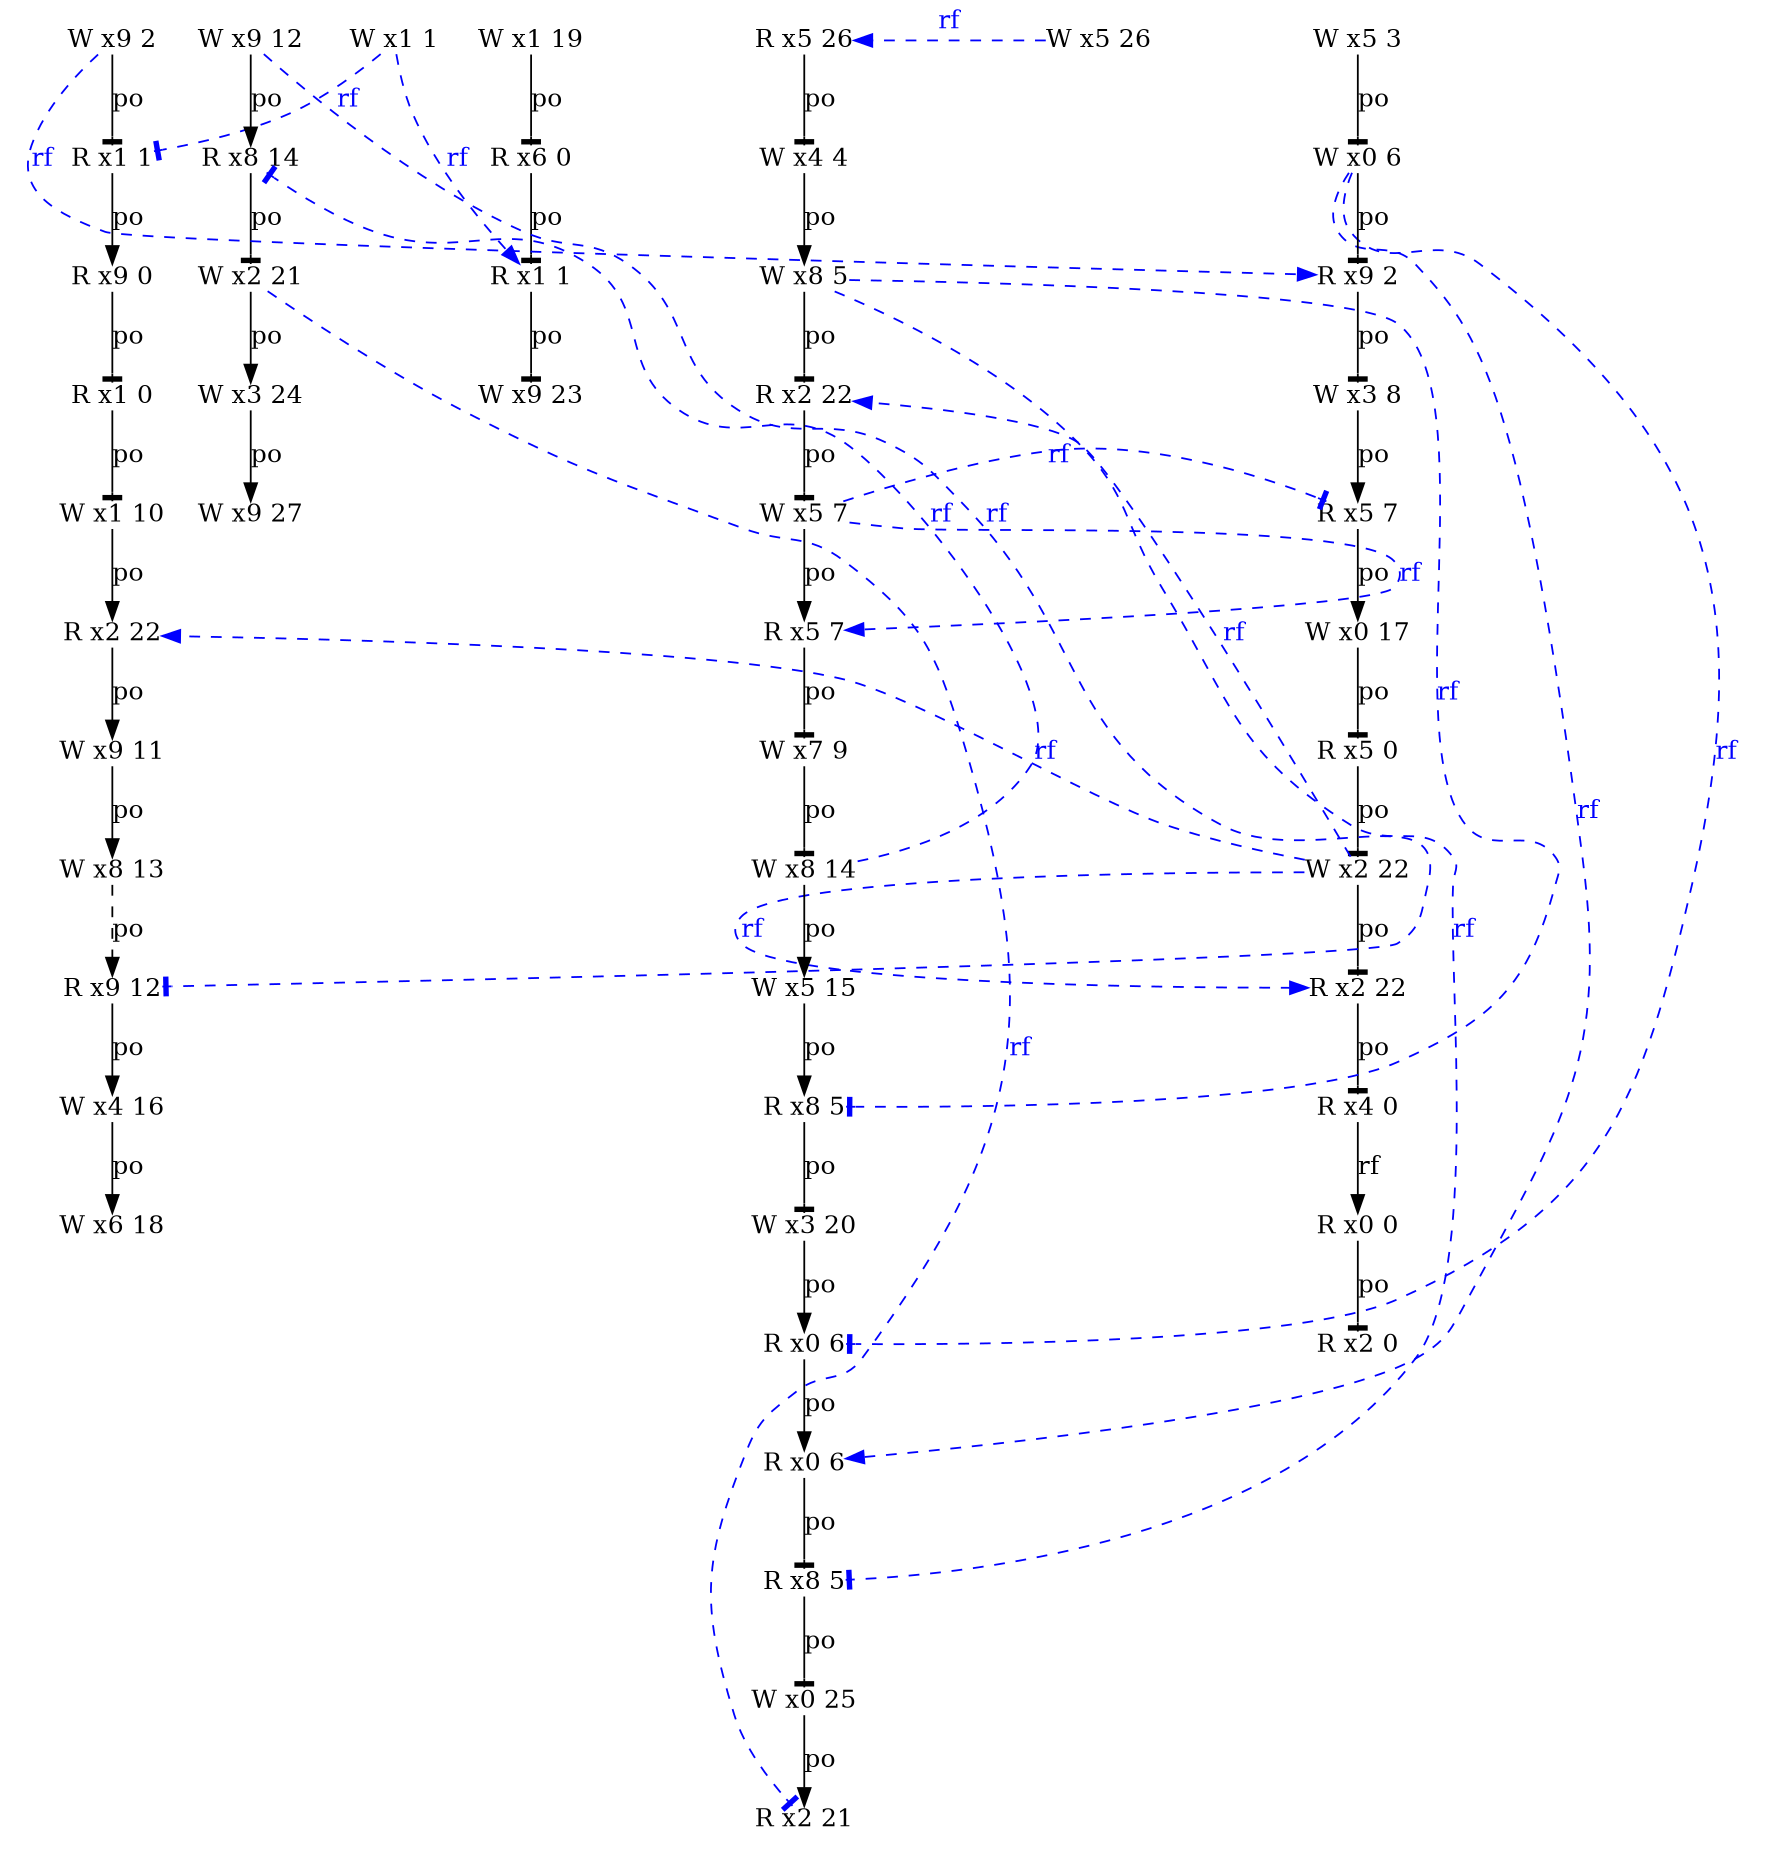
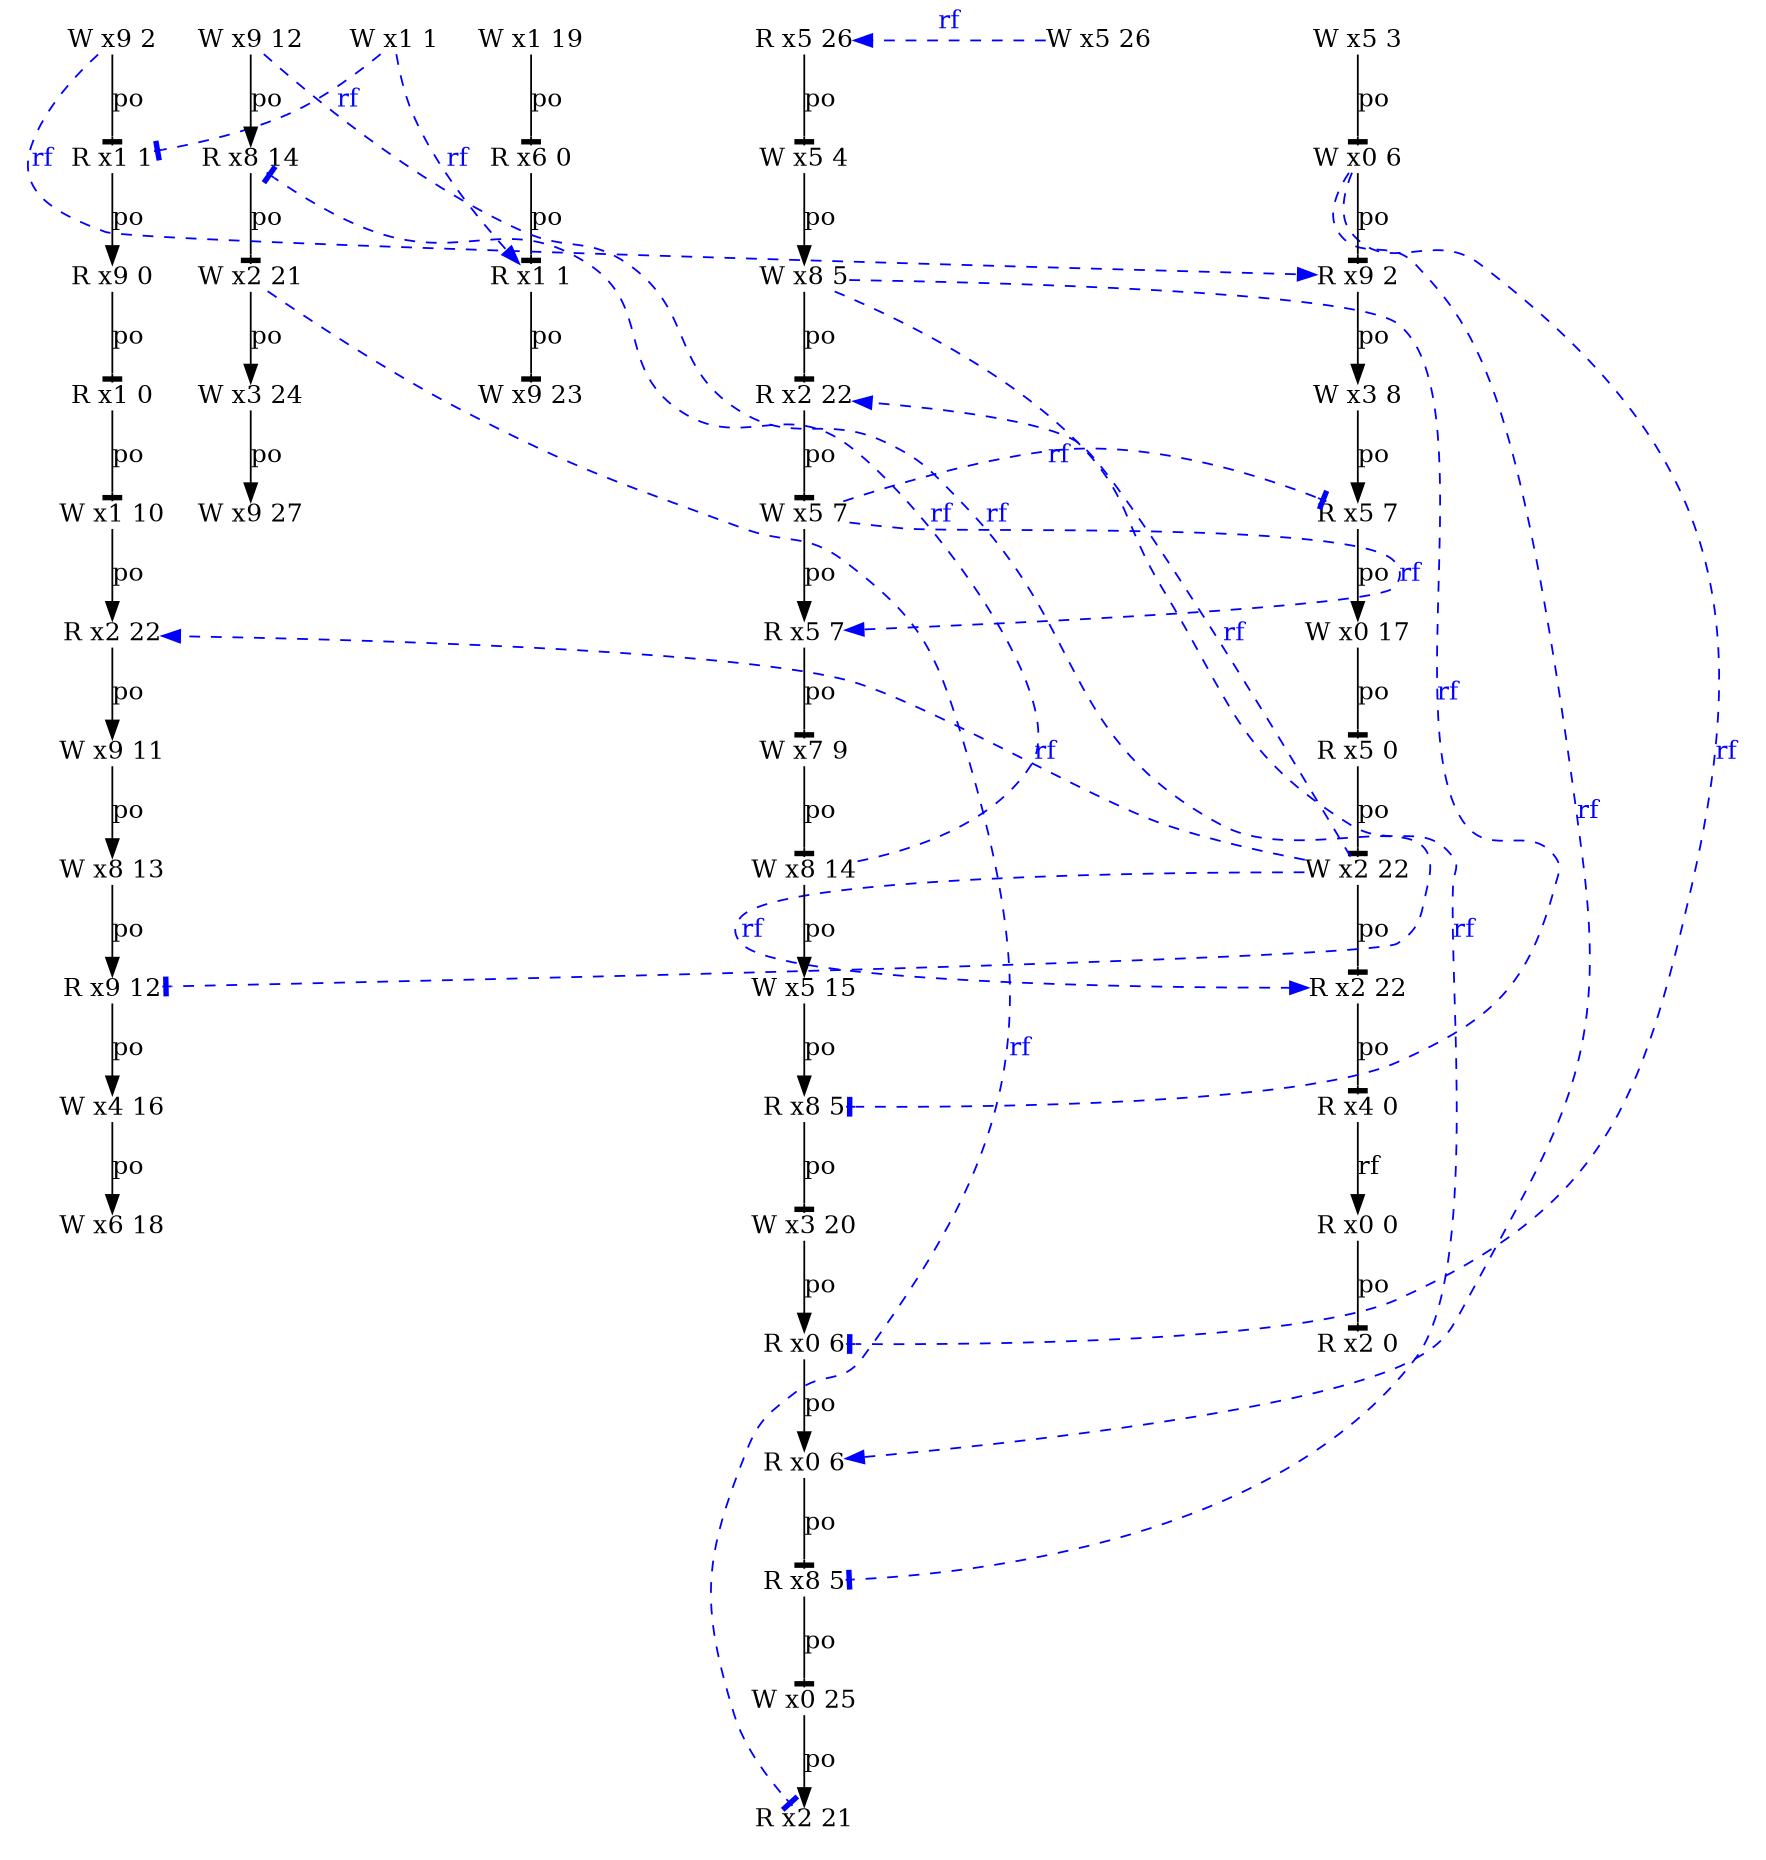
node "W x4 4": label "W x4 4" -> "W x5 4"
edge "R x9 2" -> "W x3 8": arrowhead tee -> normal
edge "W x8 13" -> "R x9 12": style dashed -> solid
